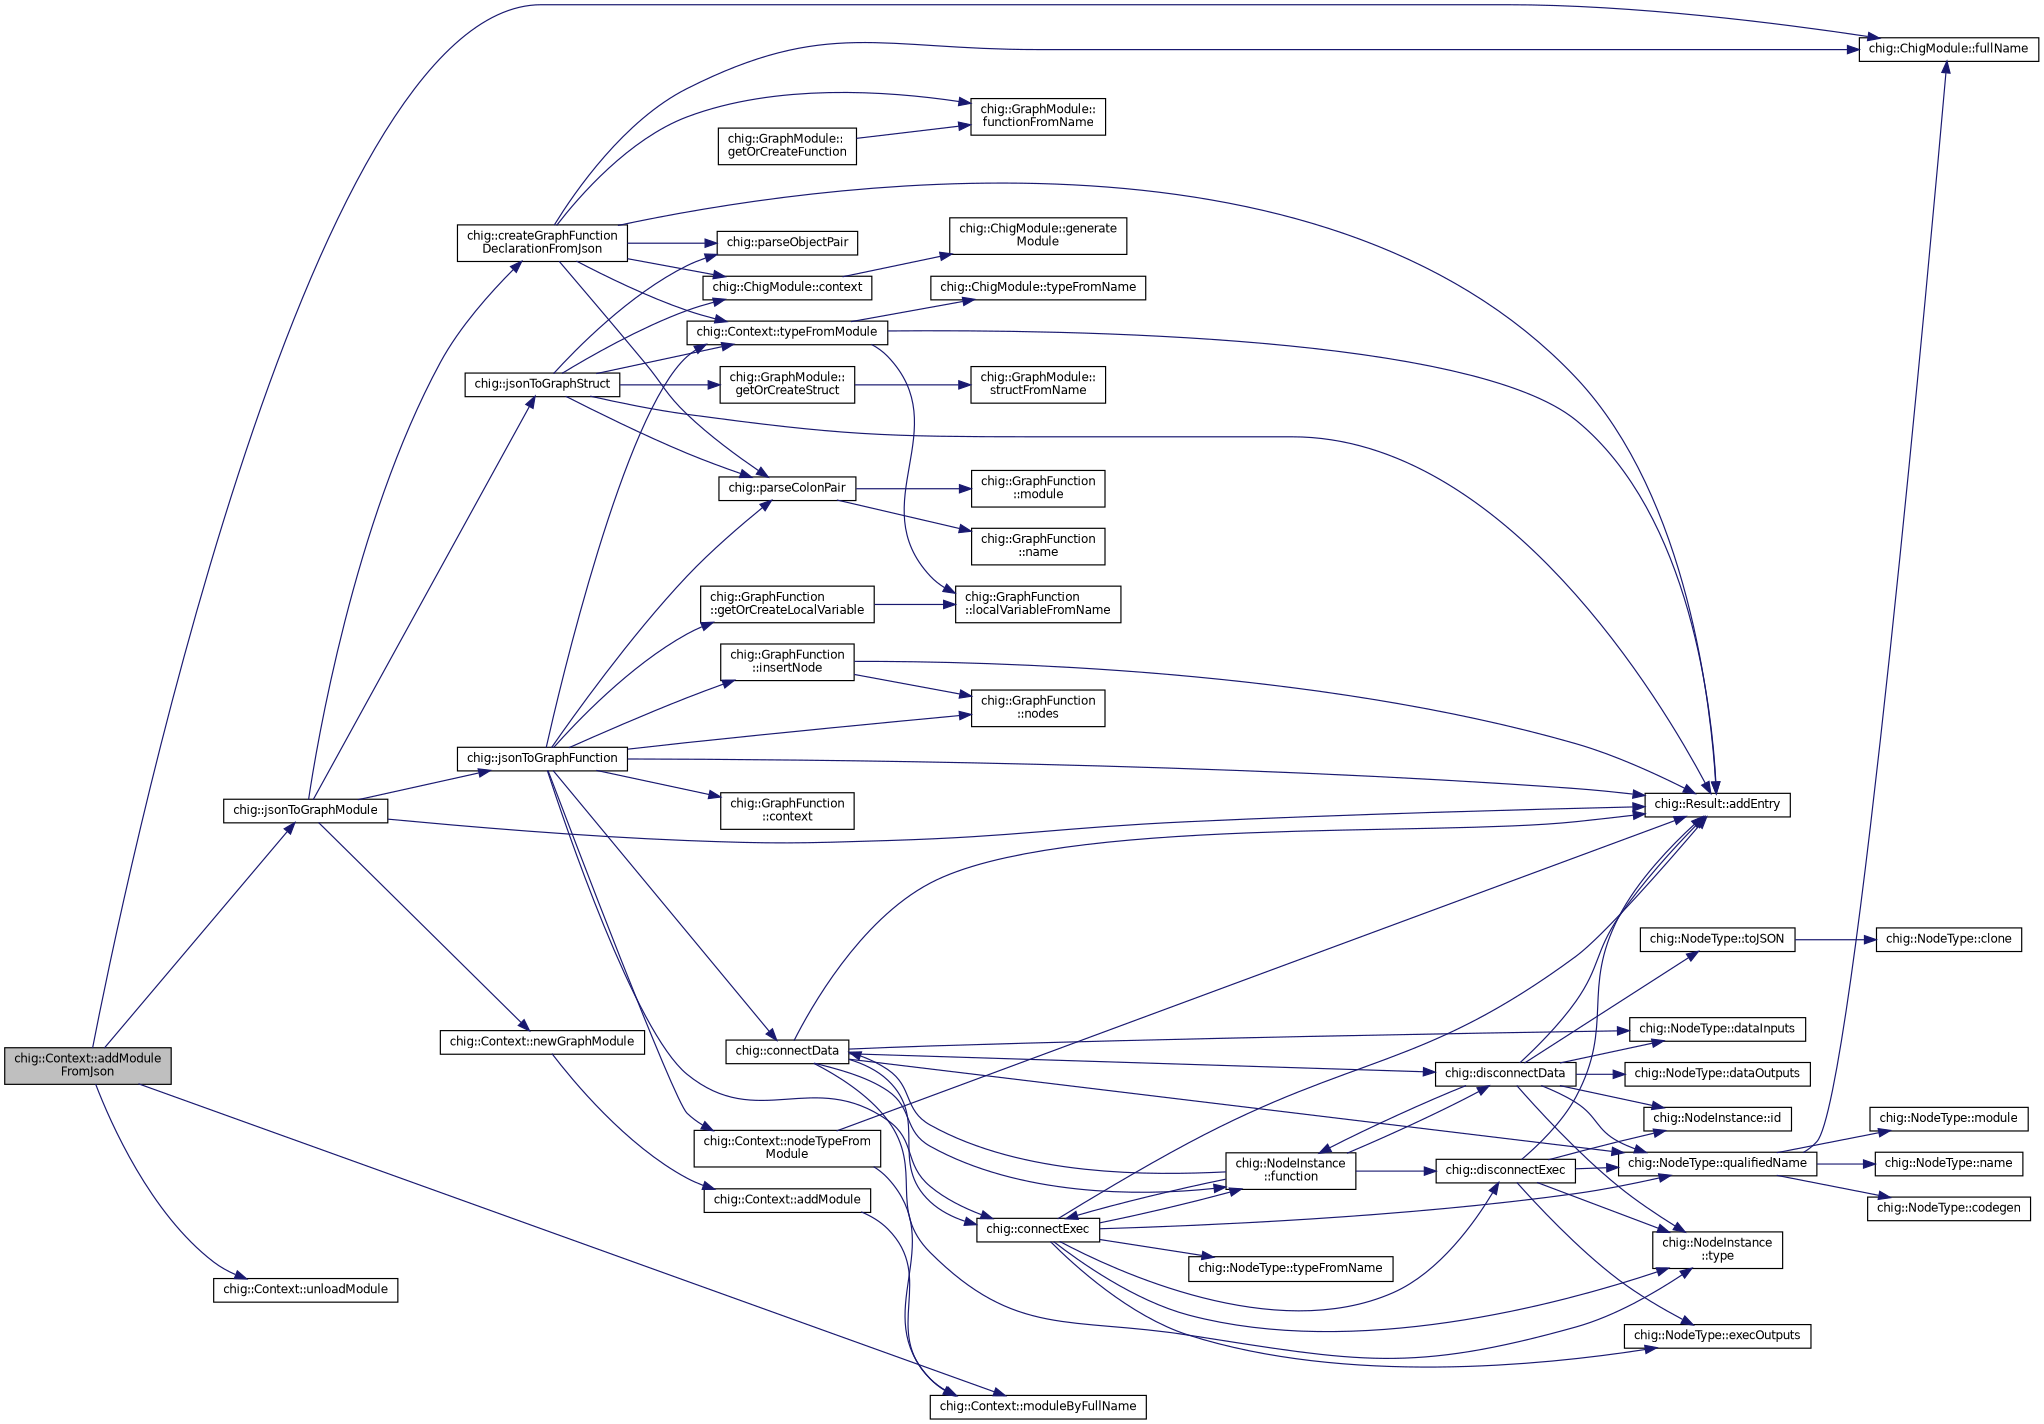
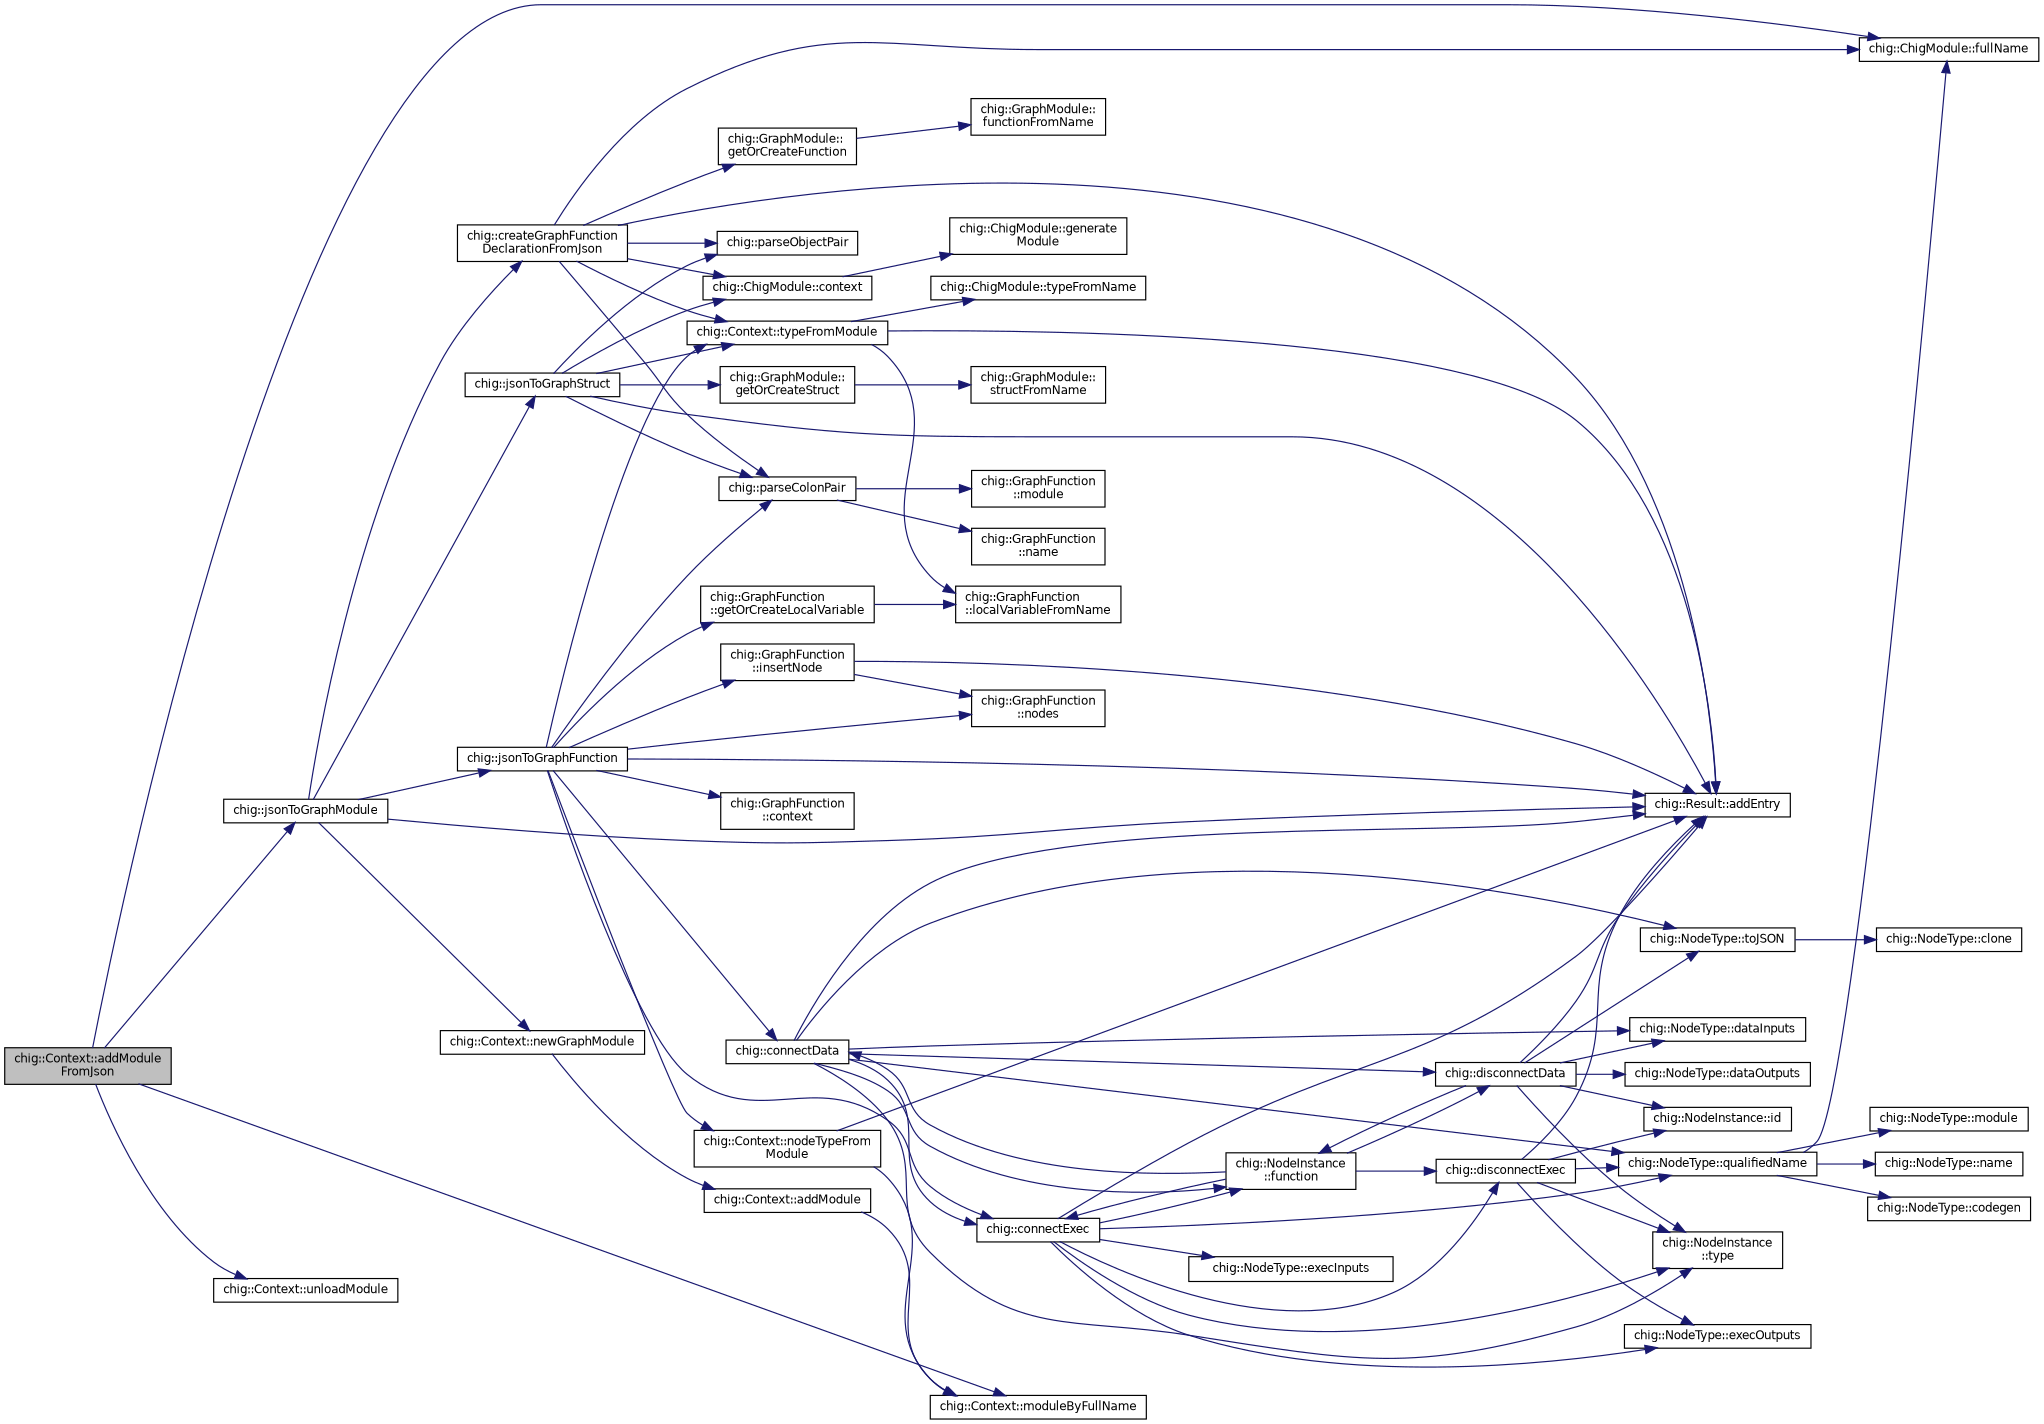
edge "chig::createGraphFunction DeclarationFromJson" -> "chig::GraphModule:: functionFromName": now "chig::createGraphFunction DeclarationFromJson" -> "chig::GraphModule:: getOrCreateFunction"
edge "chig::connectData" -> "chig::NodeType::toJSON": added
edge "chig::disconnectData" -> "chig::NodeType::qualifiedName": removed
node "chig::NodeType::typeFromName": label "chig::NodeType::typeFromName" -> "chig::NodeType::execInputs"
